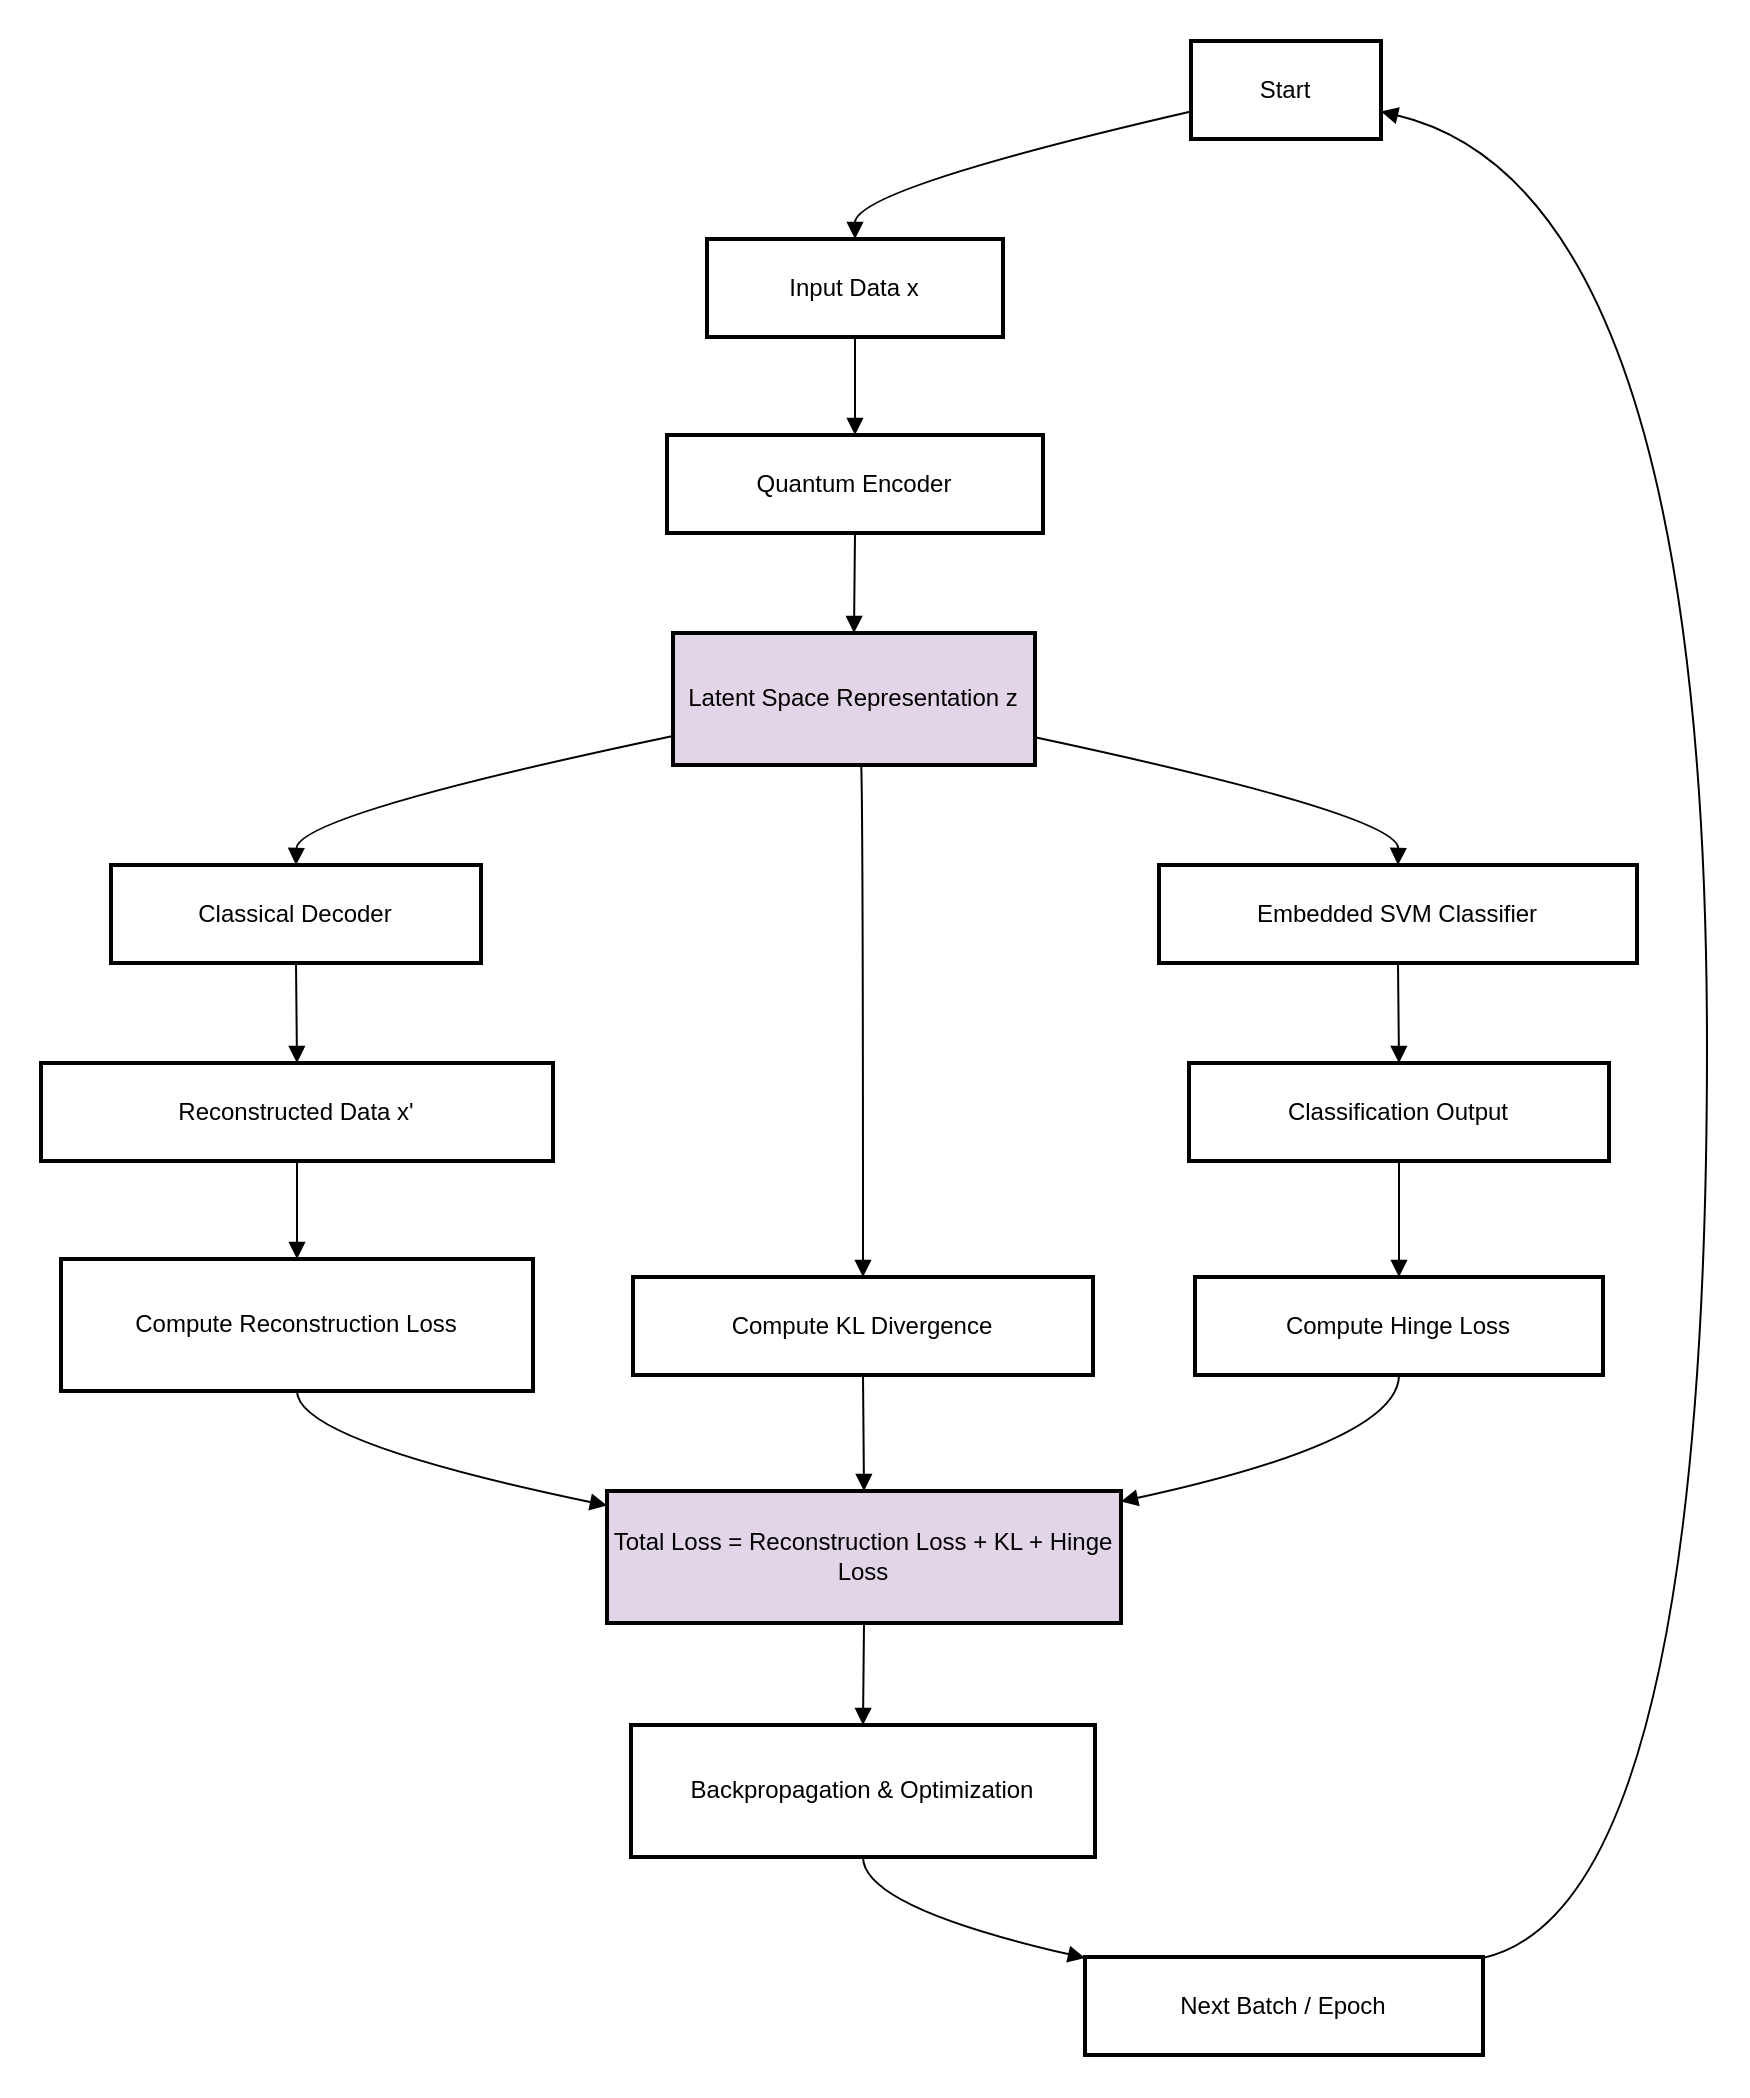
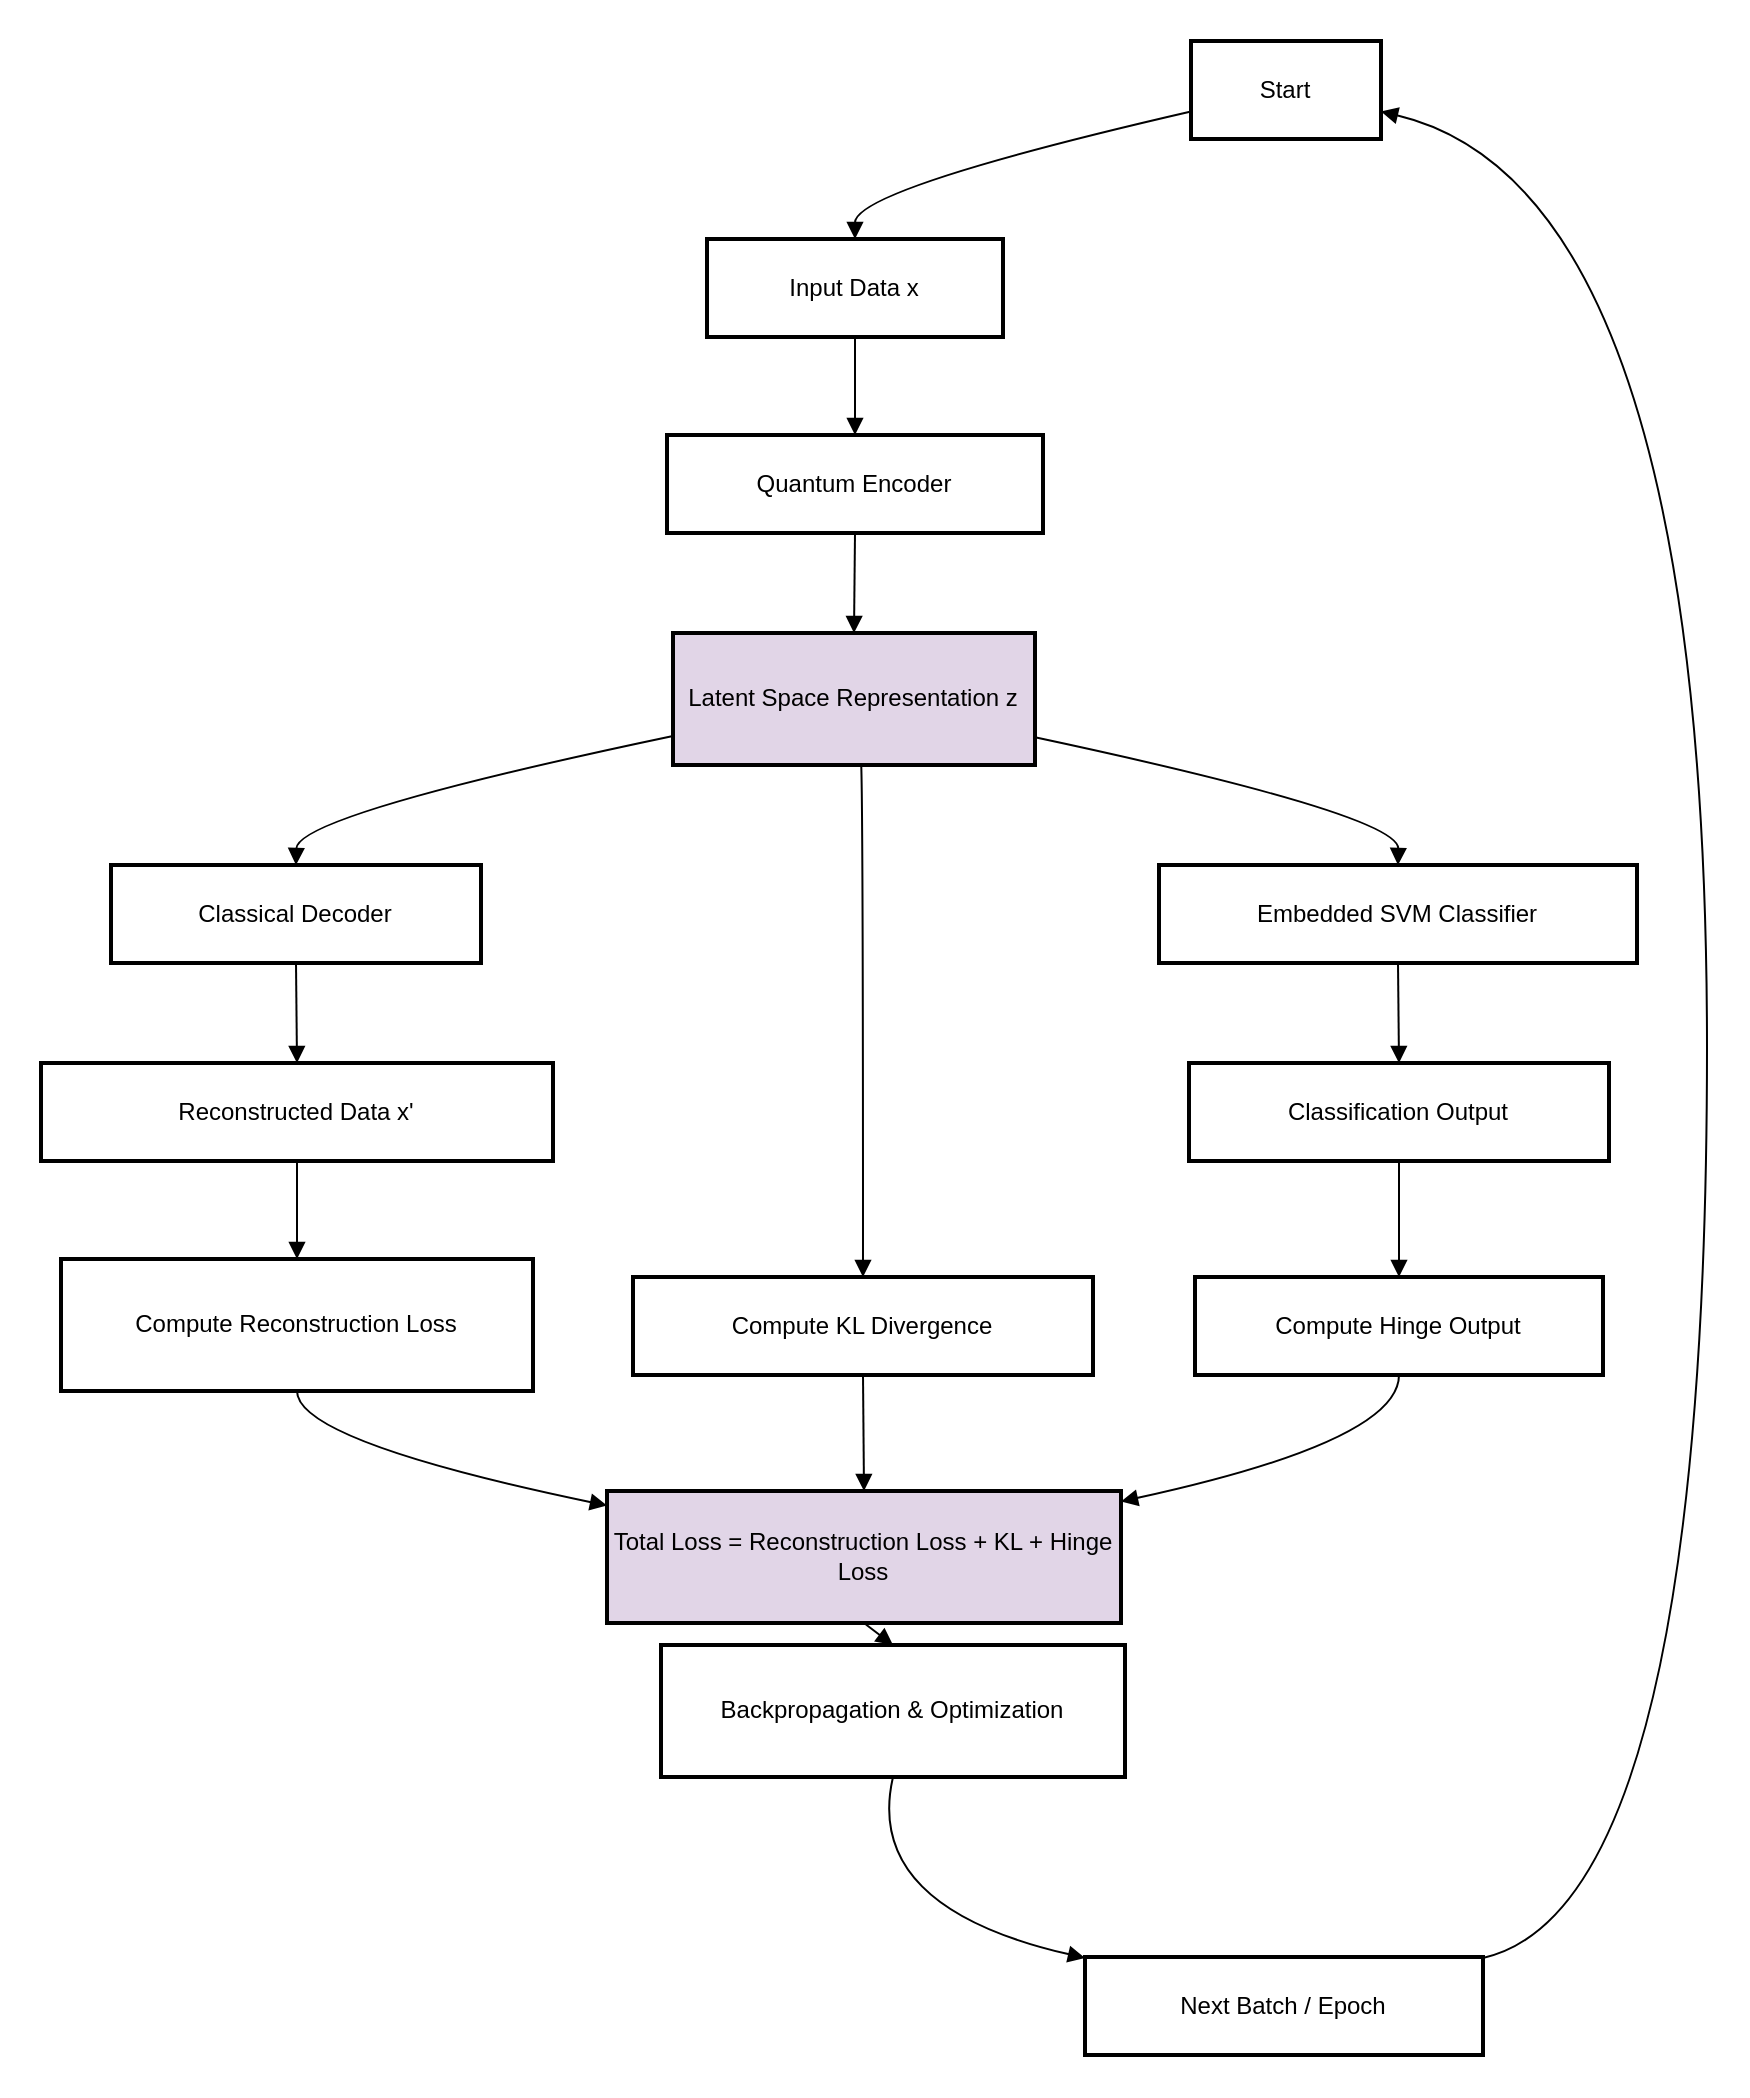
node "Compute Hinge Loss": label "Compute Hinge Loss" -> "Compute Hinge Output"
node "Backpropagation & Optimization": moved (863, 1791) -> (893, 1711)
